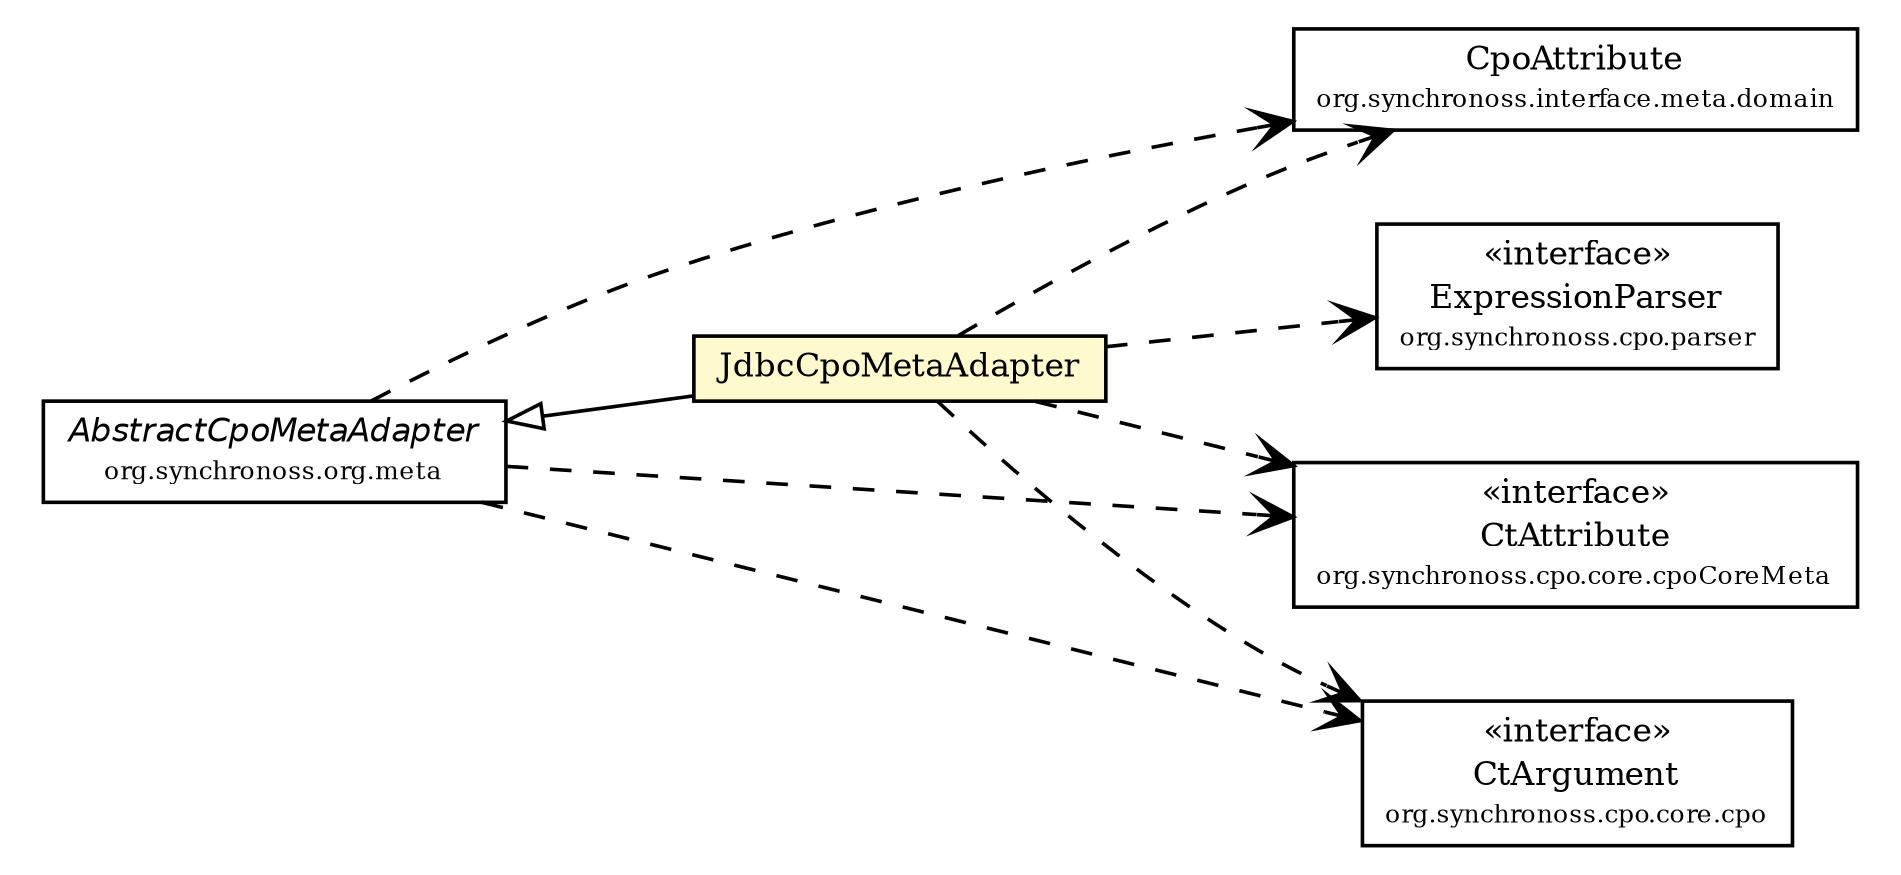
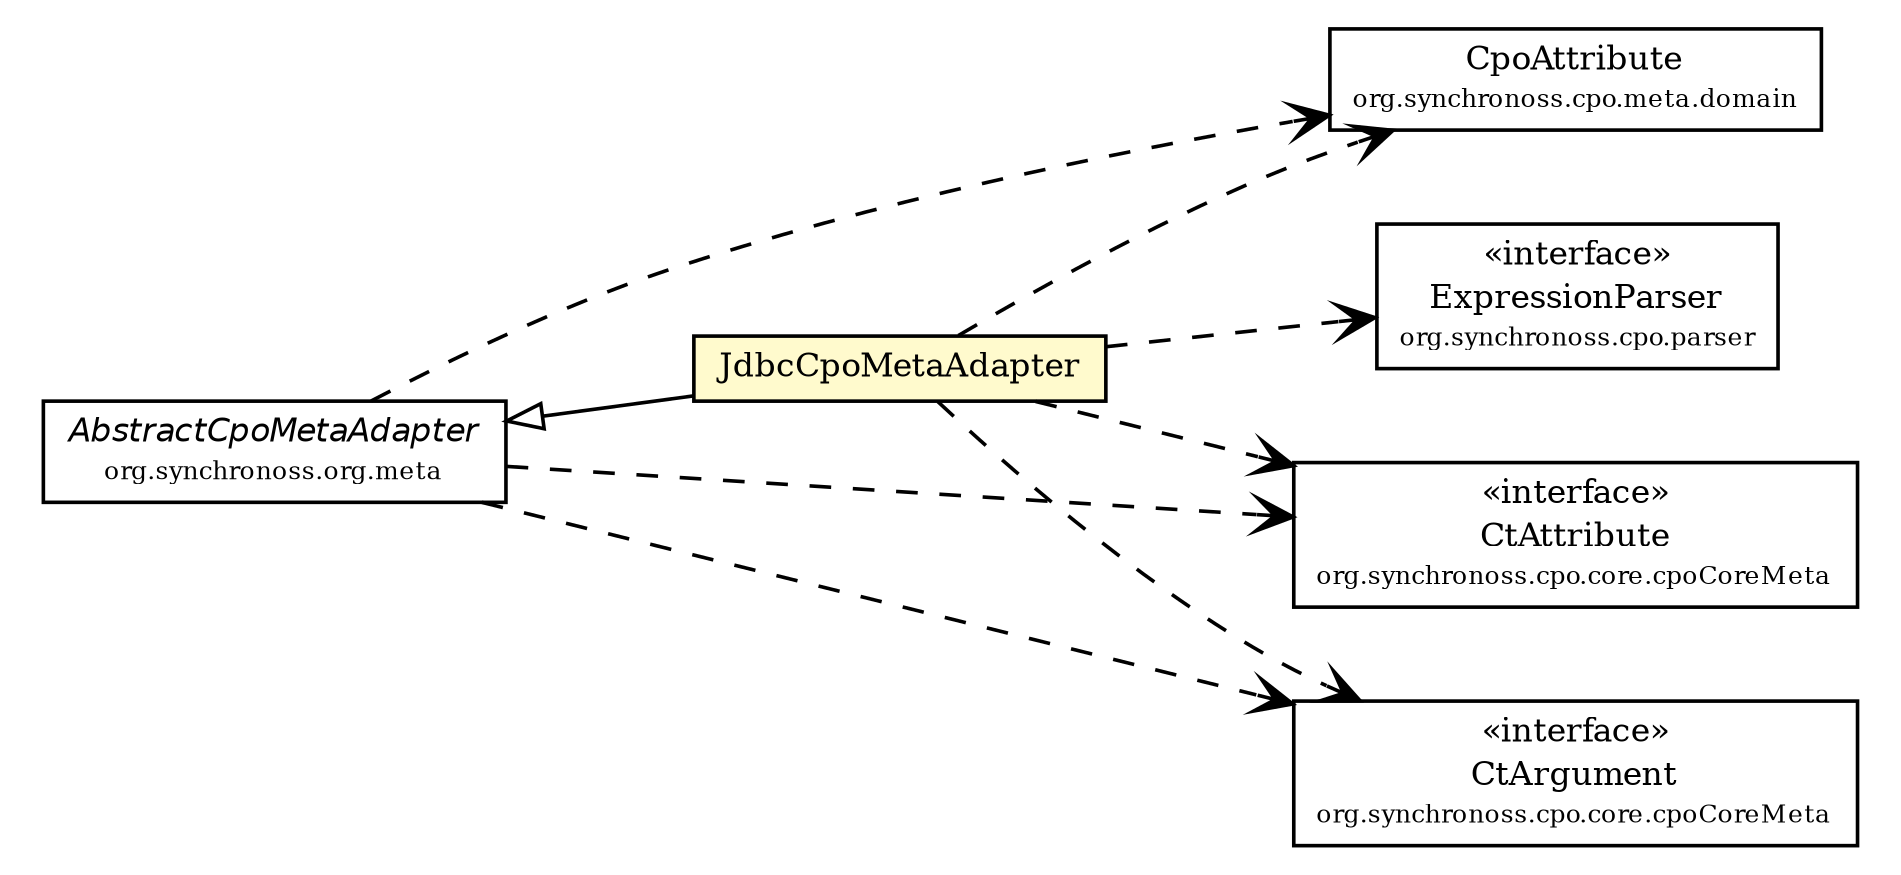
node "CpoAttribute": text "org.synchronoss.interface.meta.domain" -> "org.synchronoss.cpo.meta.domain"
node "CtArgument": text "org.synchronoss.cpo.core.cpo" -> "org.synchronoss.cpo.core.cpoCoreMeta"
